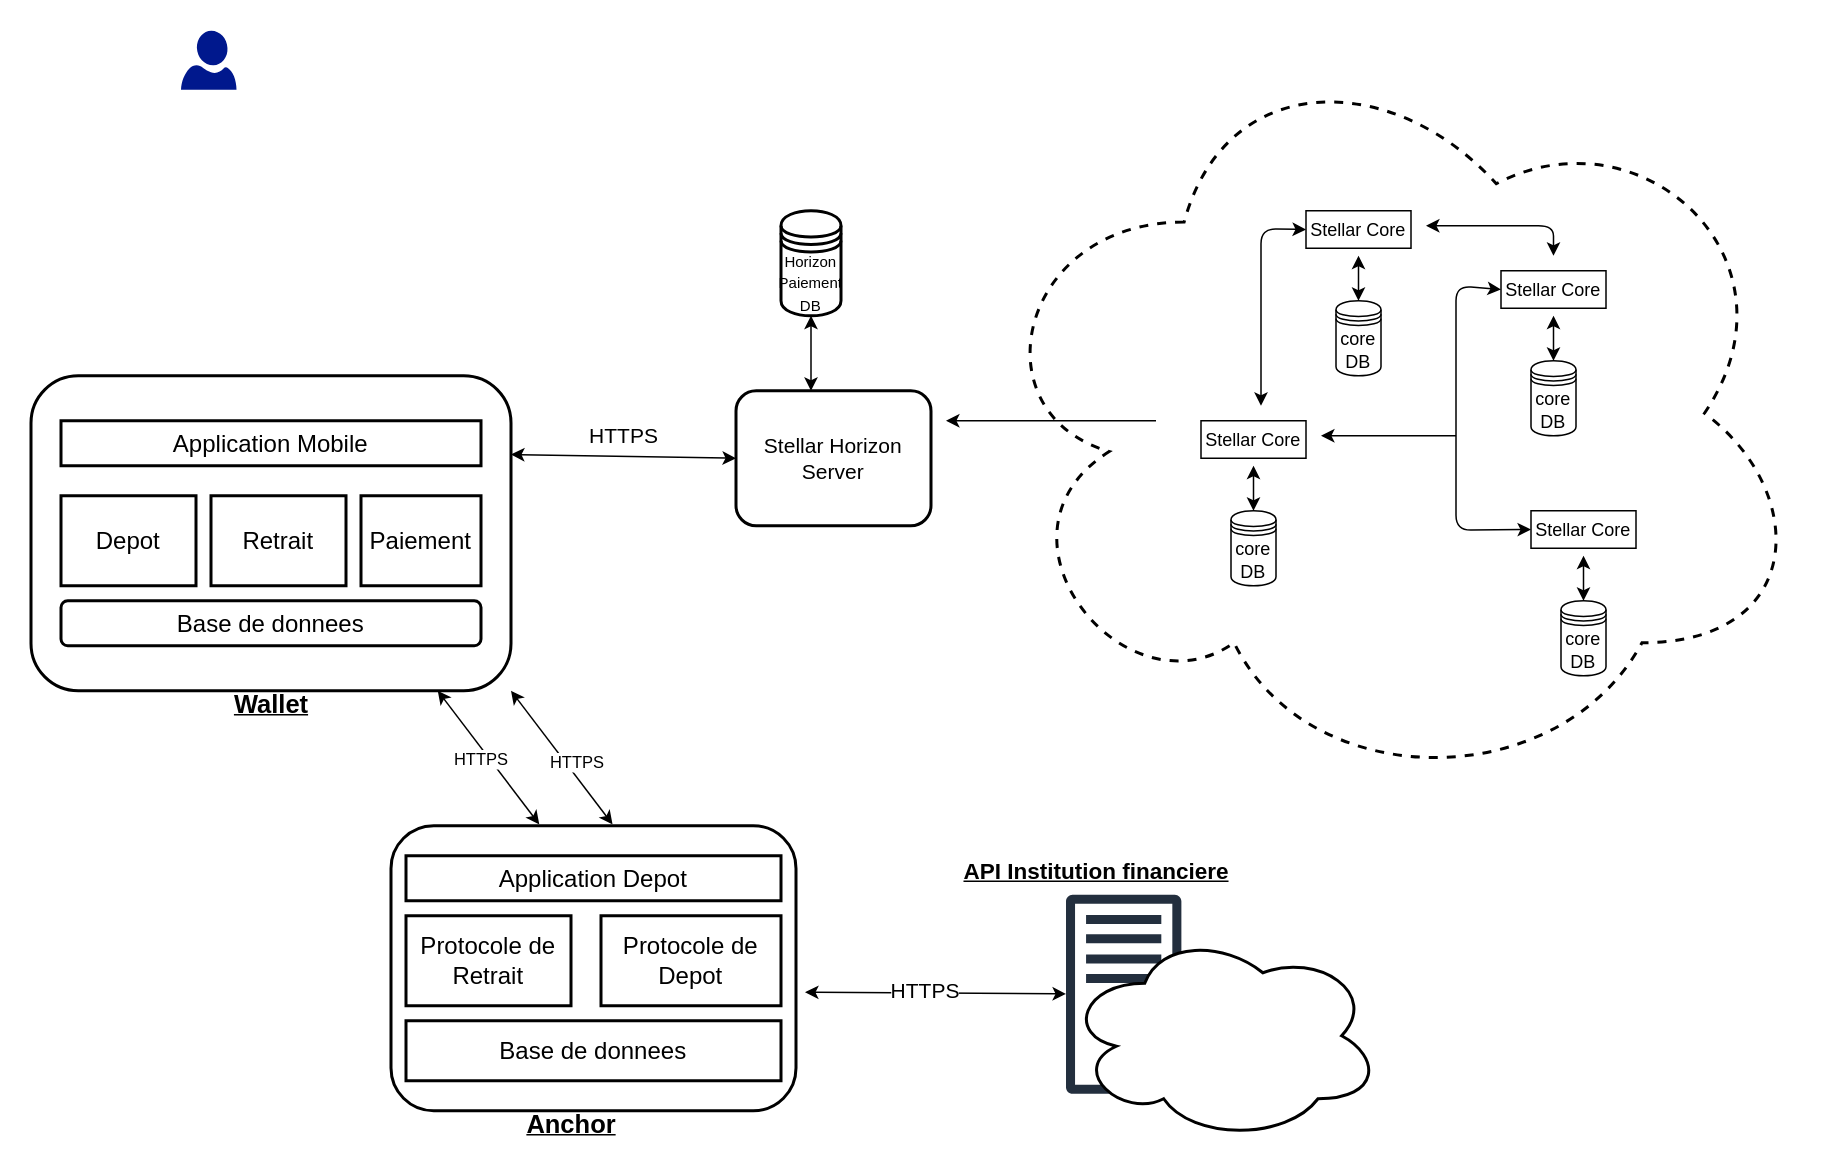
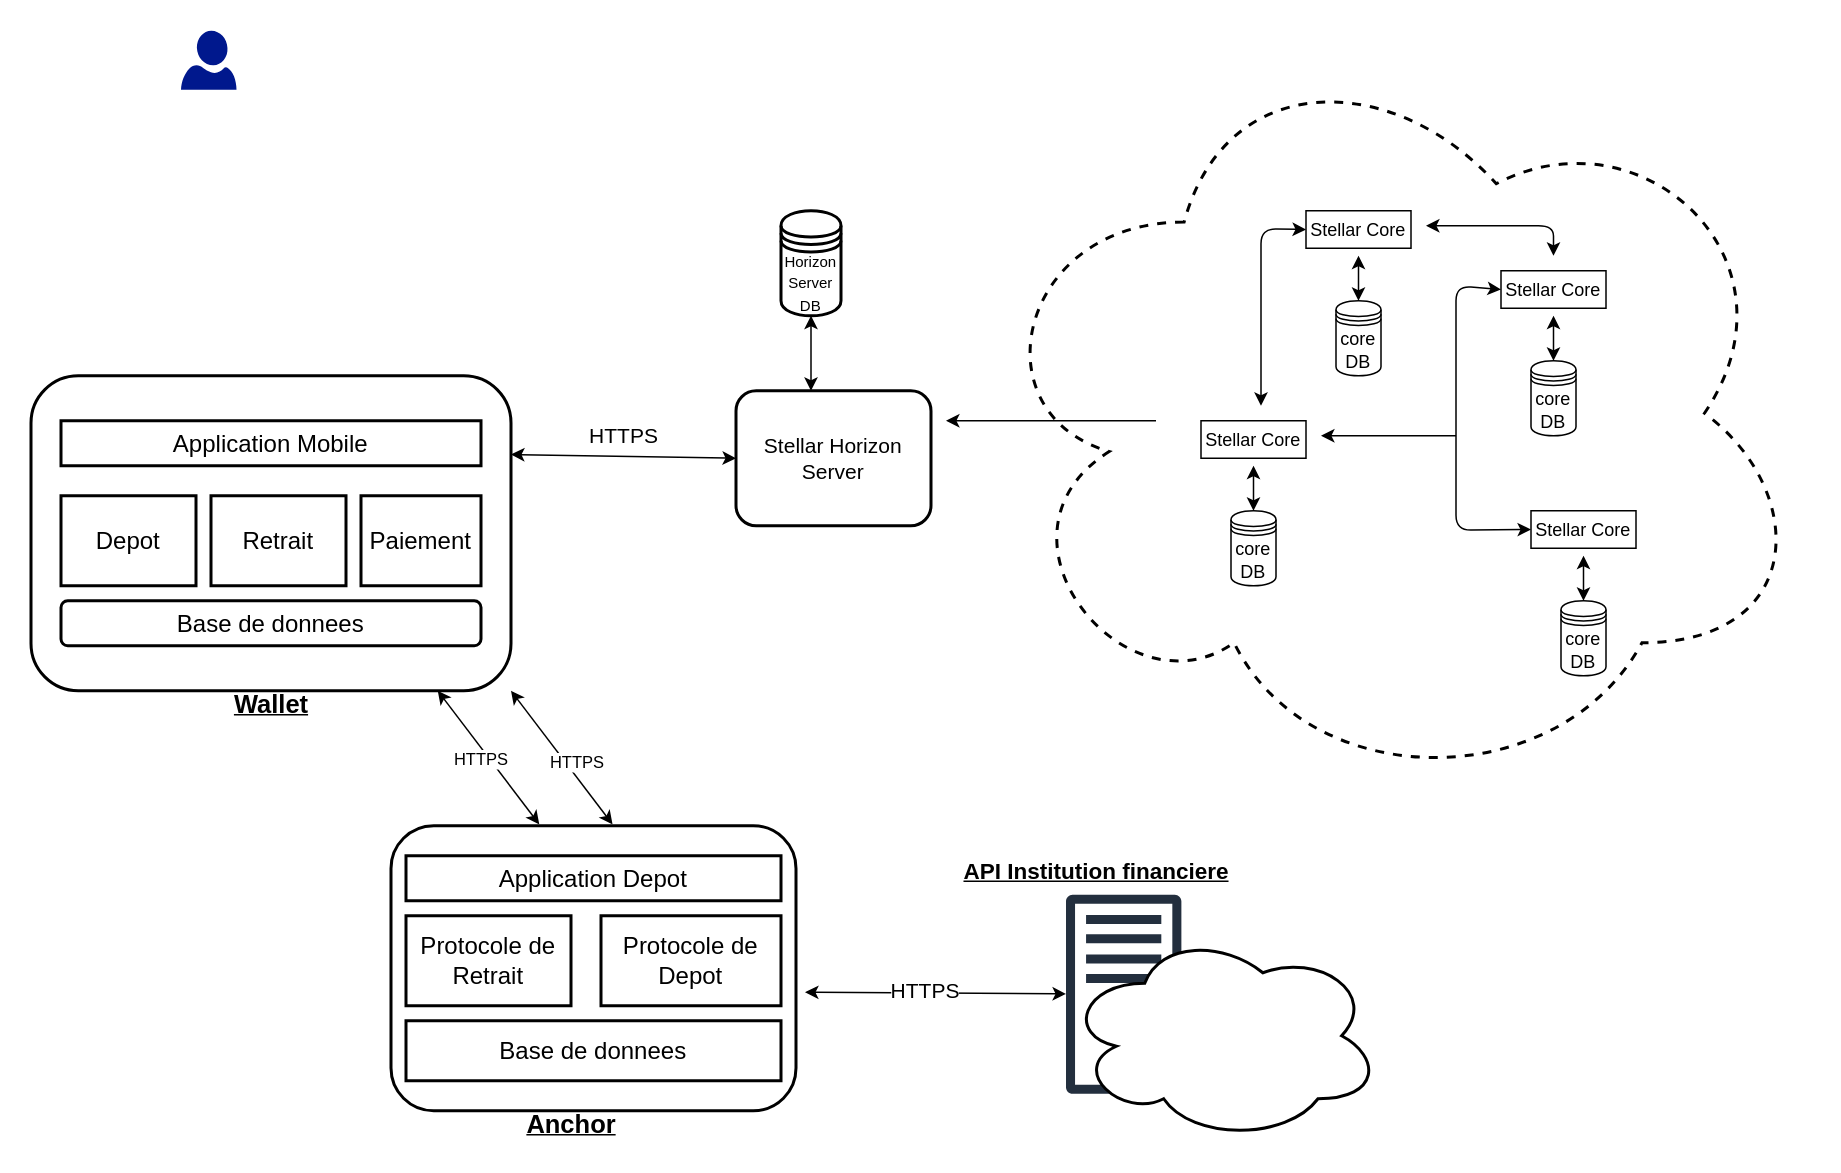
node "Horizon Paiement DB": label "Horizon Paiement DB" -> "Horizon Server DB"
